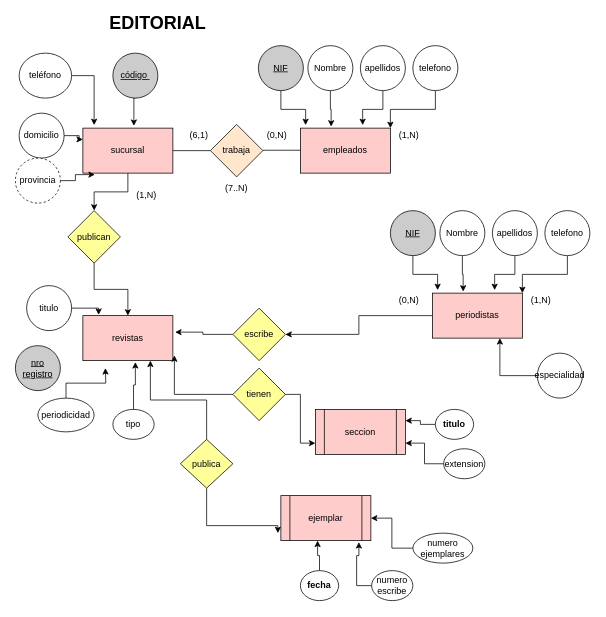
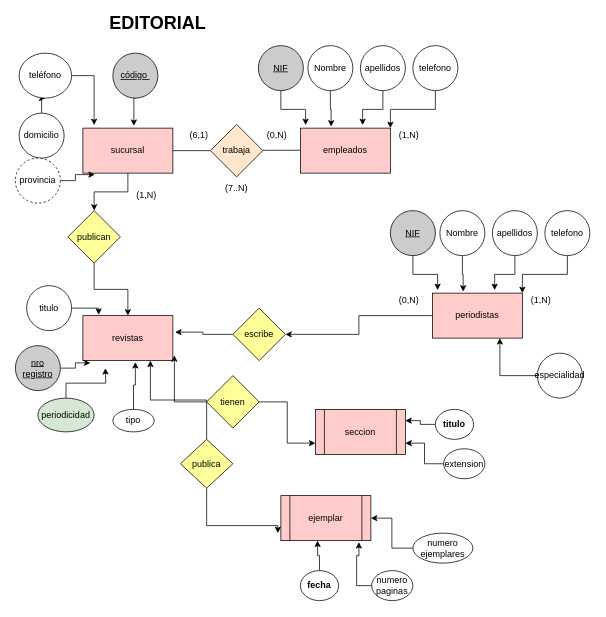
edge "domicilio" -> "sucursal": now "domicilio" -> "teléfono"
edge "nro registro" -> "revistas": added
node "tienen": moved (259, 394) -> (233, 402)
node "periodicidad": fillcolor #ffffff -> #d5e8d4
node "tipo": size 41x30 -> 41x23
node "numero escribe": label "numero escribe" -> "numero paginas"
